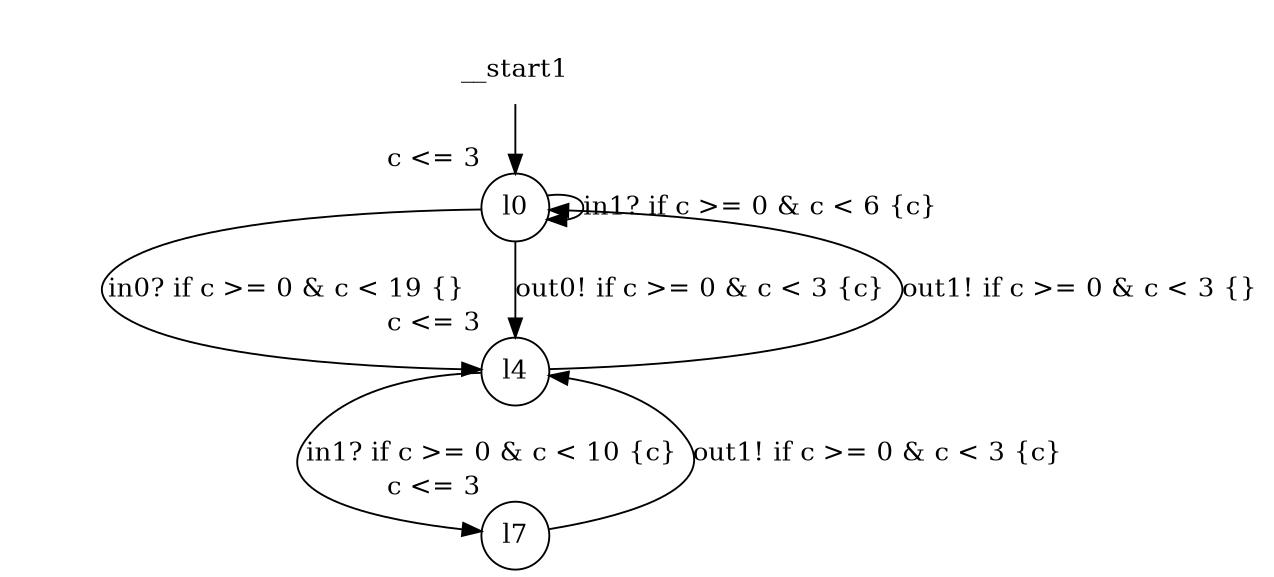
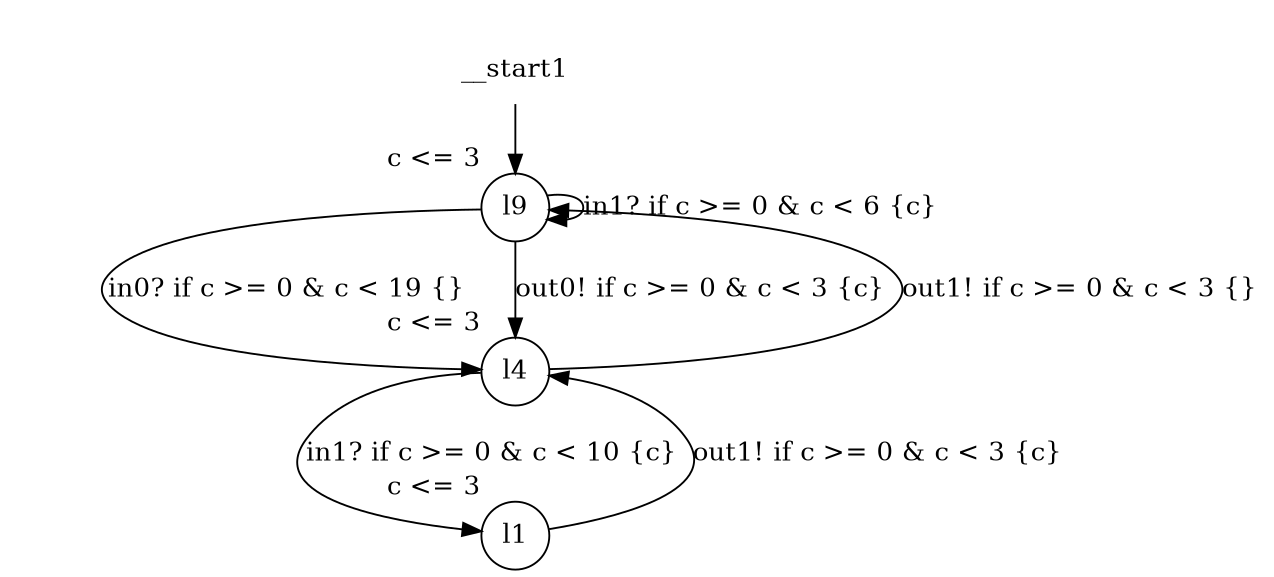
node "l0 c <= 3": label "l0 c <= 3" -> "l9 c <= 3"
node "l7 c <= 3": label "l7 c <= 3" -> "l1 c <= 3"
